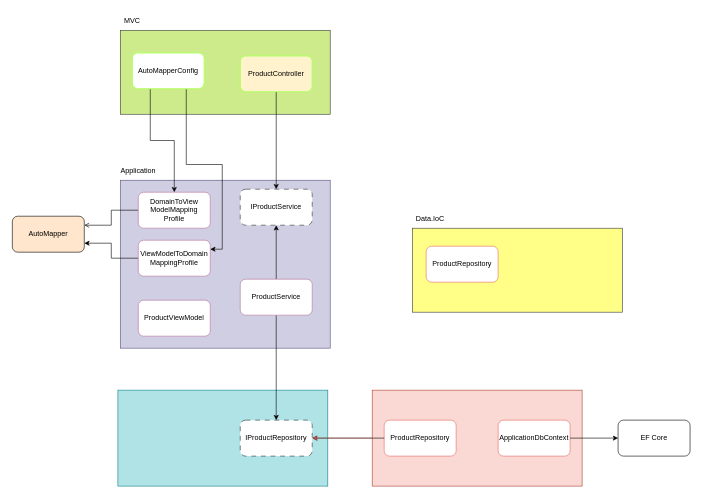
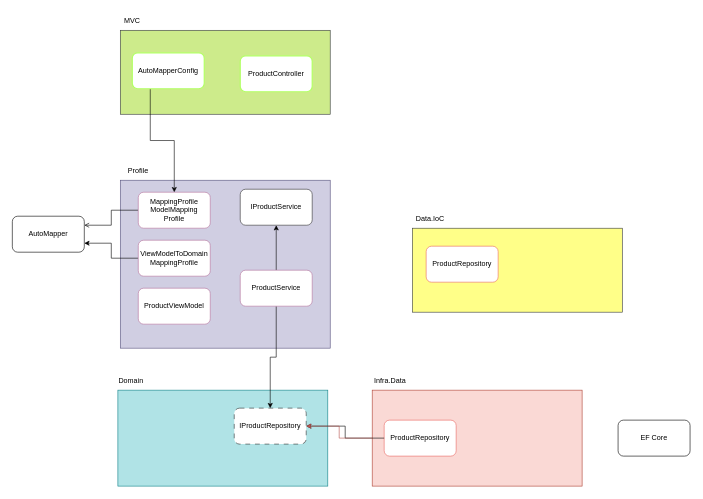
node "ProductController": fillcolor #fff2cc -> #ffffff
edge "AutoMapperConfig" -> "ViewModelToDomain MappingProfile": removed
node "Application": label "Application" -> "Profile"
edge "ProductController" -> "IProductService": removed
node "IProductService": style dashed -> solid
node "DomainToView ModelMapping Profile": label "DomainToView ModelMapping Profile" -> "MappingProfile ModelMapping Profile"
node "AutoMapper": fillcolor #ffe6cc -> #ffffff
node "ProductService": moved (276, 297) -> (276, 288)
node "ProductViewModel": moved (174, 318) -> (174, 306)
node "Domain": added
node "Infra.Data": added
node "IProductRepository": moved (276, 438) -> (270, 426)
node "ApplicationDbContext": removed
edge "ApplicationDbContext" -> "EF Core": removed
